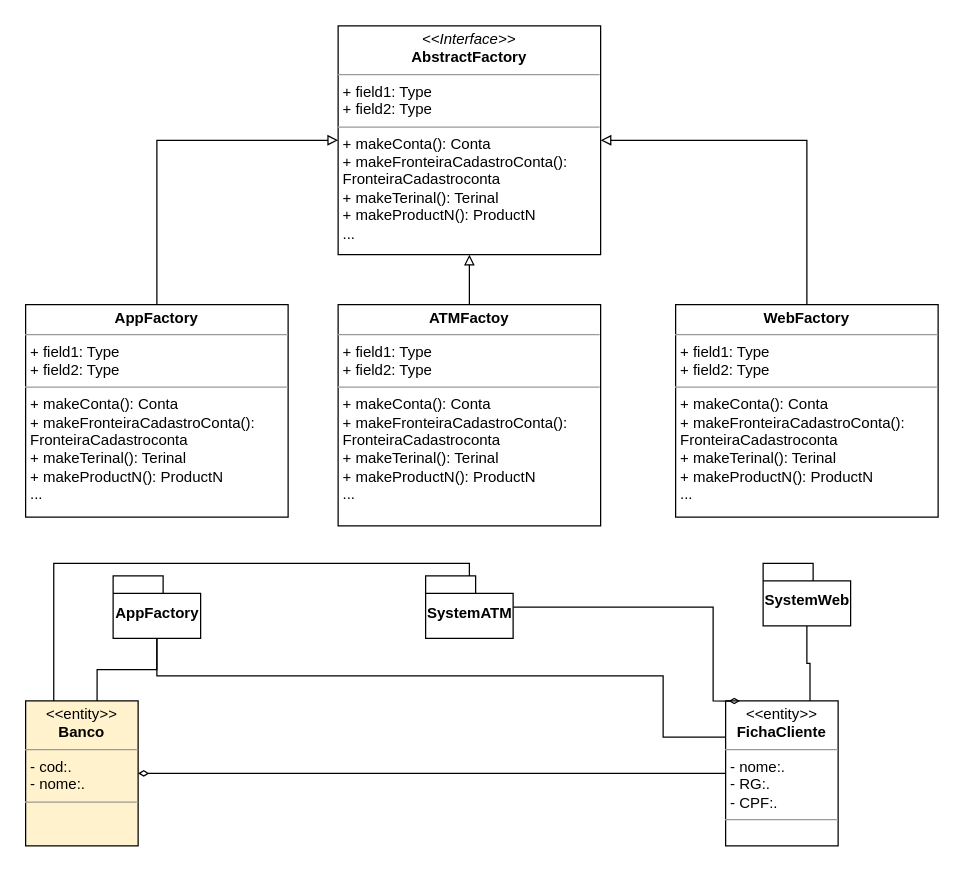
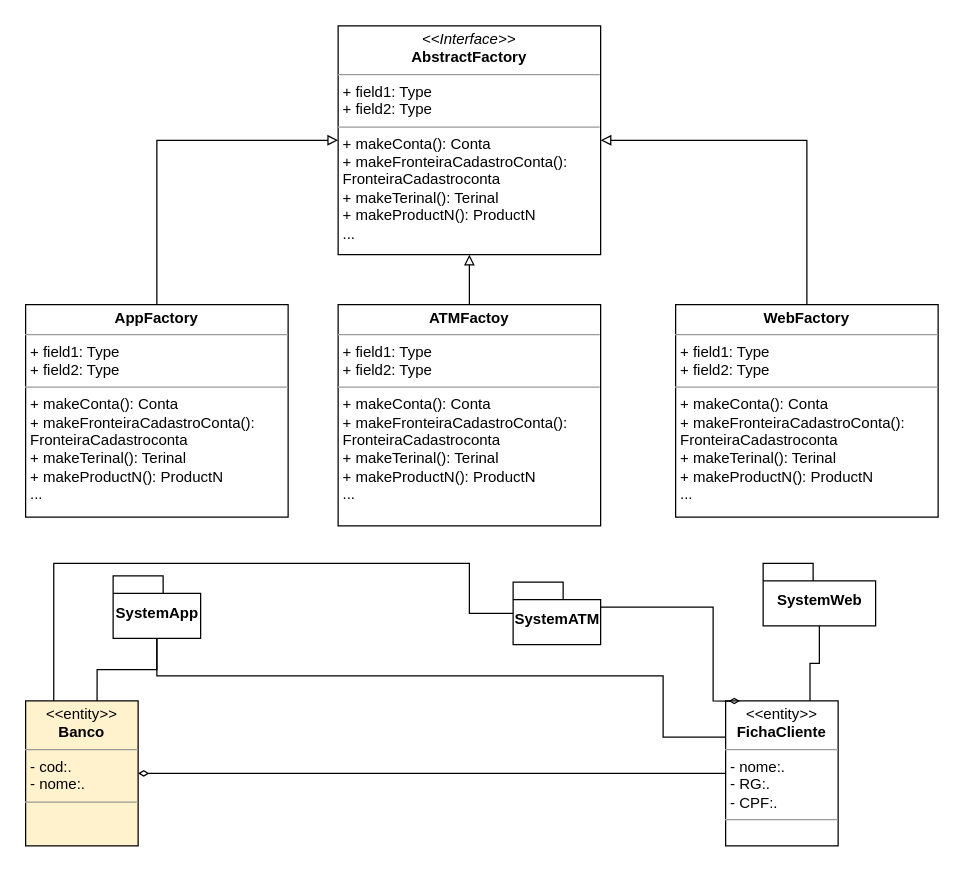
node "SystemWeb": size 88x63 -> 113x63
node "SystemATM": moved (469, 607) -> (557, 613)
node "AppFactory": label "AppFactory" -> "SystemApp"
